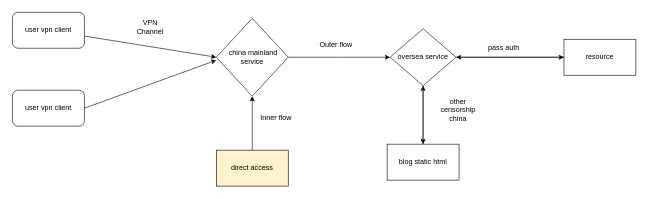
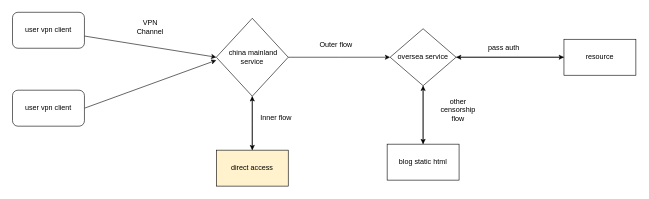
edge "china mainland service" -> "direct access": added
node "other censorship china": label "other censorship china" -> "other censorship flow"
